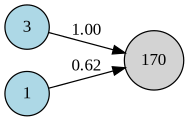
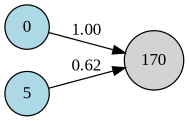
node "3": label "3" -> "0"
node "1": label "1" -> "5"
